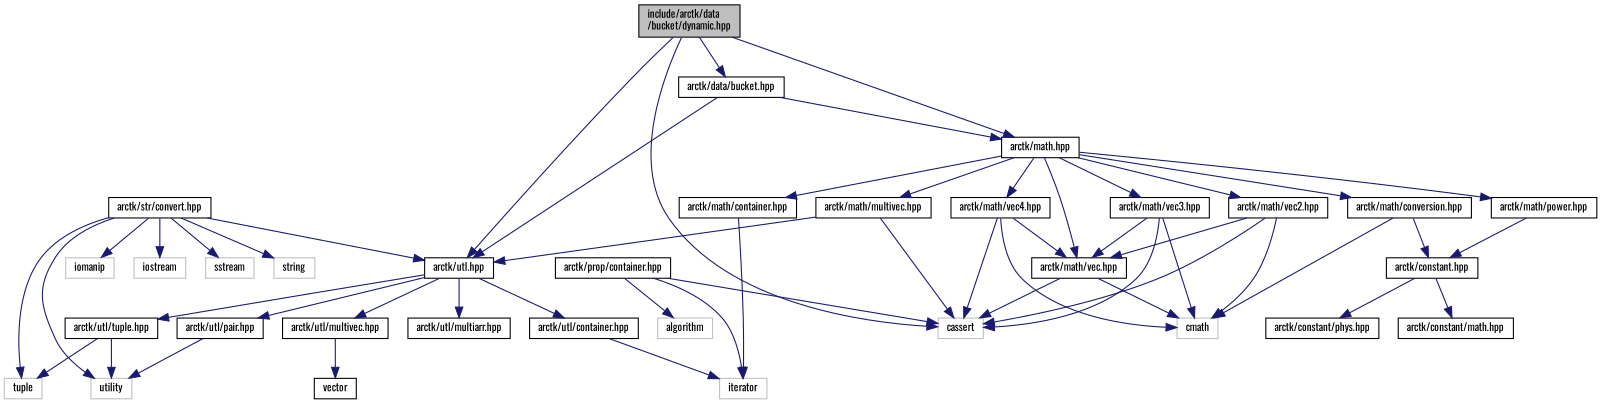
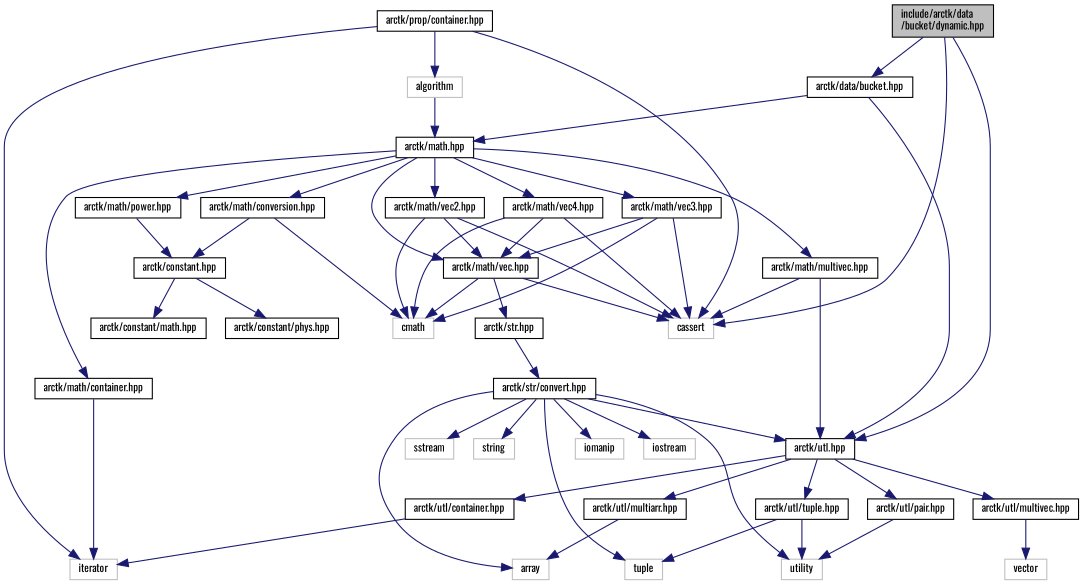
edge "include/arctk/data /bucket/dynamic.hpp" -> "arctk/math.hpp": now "algorithm" -> "arctk/math.hpp"
node "arctk/str.hpp": added
node "vector": color black -> grey75
node "array": added
